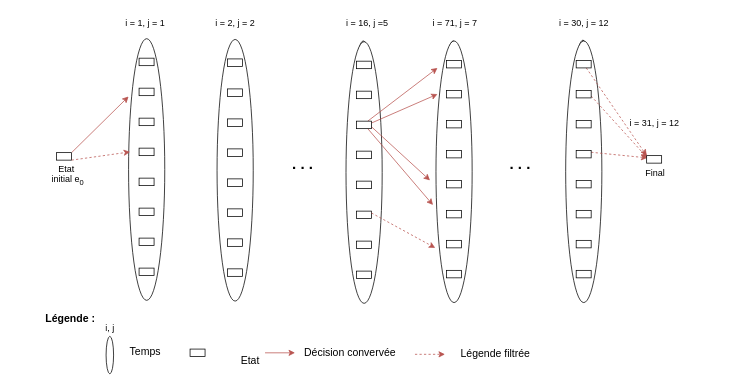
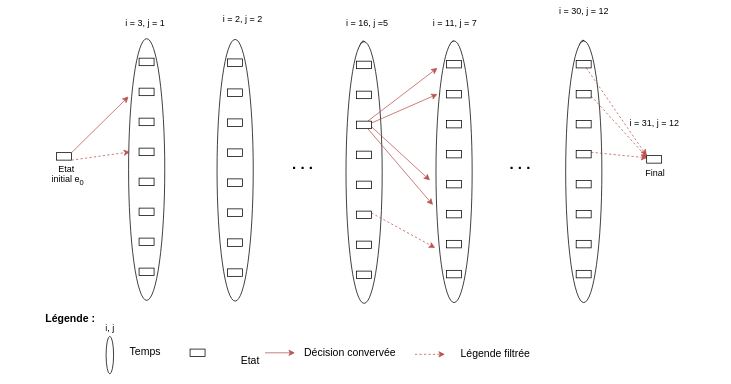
node "i = 1, j = 1": label "i = 1, j = 1" -> "i = 3, j = 1"
node "i = 2, j = 2": moved (235, 23) -> (243, 19)
node "i = 71, j = 7": label "i = 71, j = 7" -> "i = 11, j = 7"
node "i = 30, j = 12": moved (584, 23) -> (584, 12)
